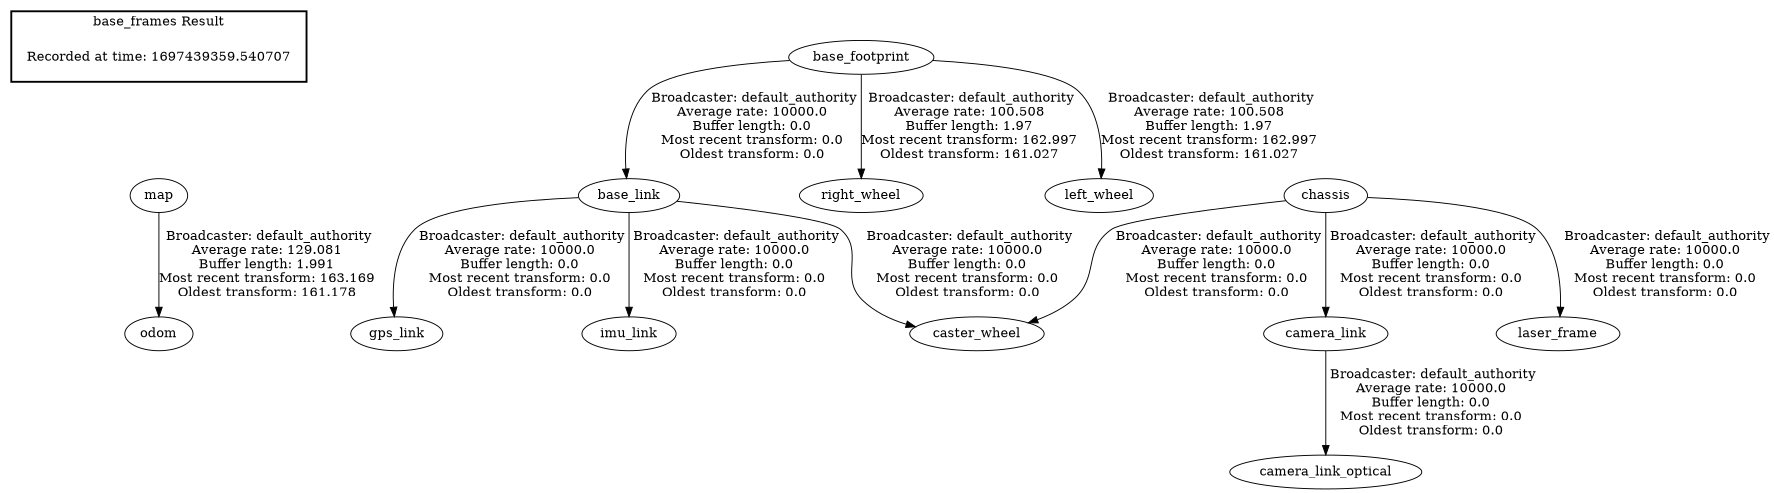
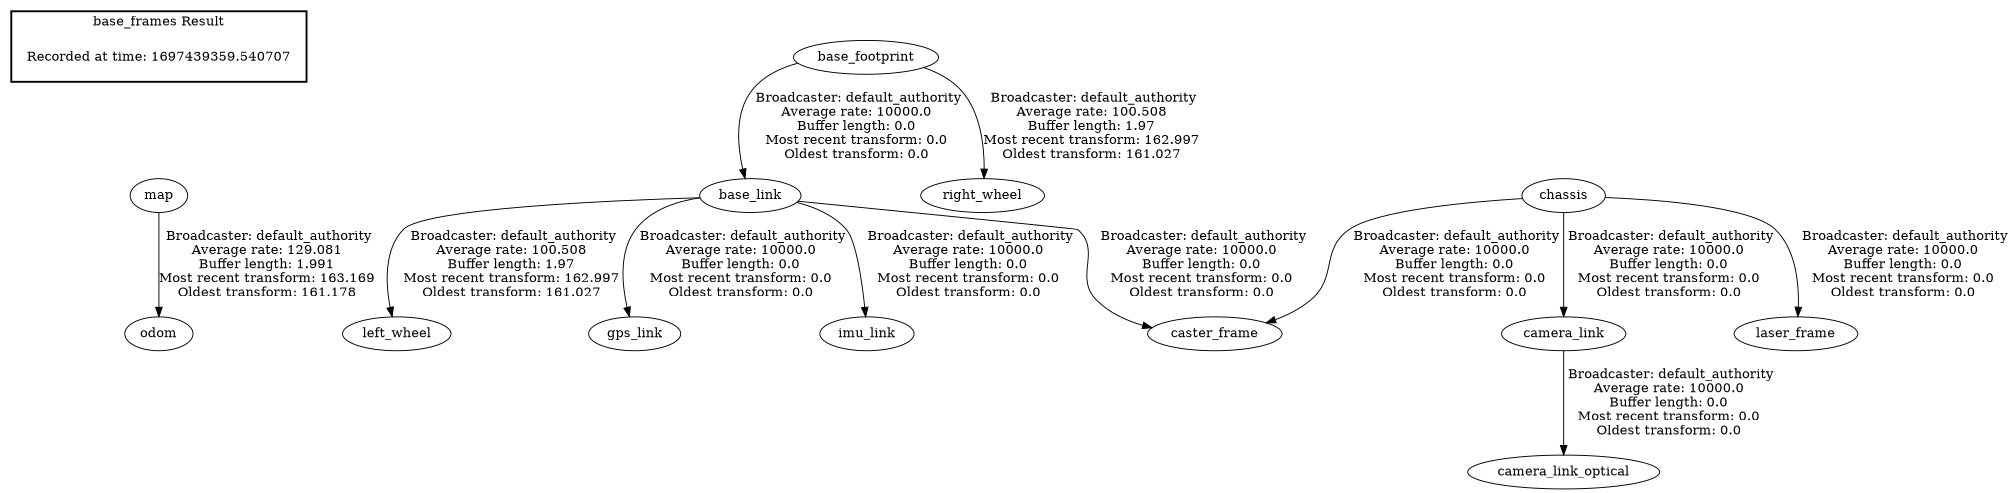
edge "base_footprint" -> "left_wheel": now "base_link" -> "left_wheel"
node "caster_wheel": label "caster_wheel" -> "caster_frame"
